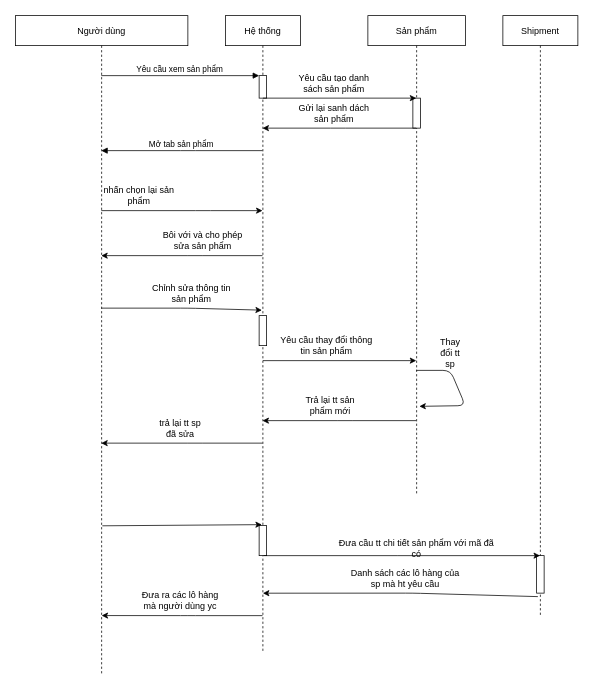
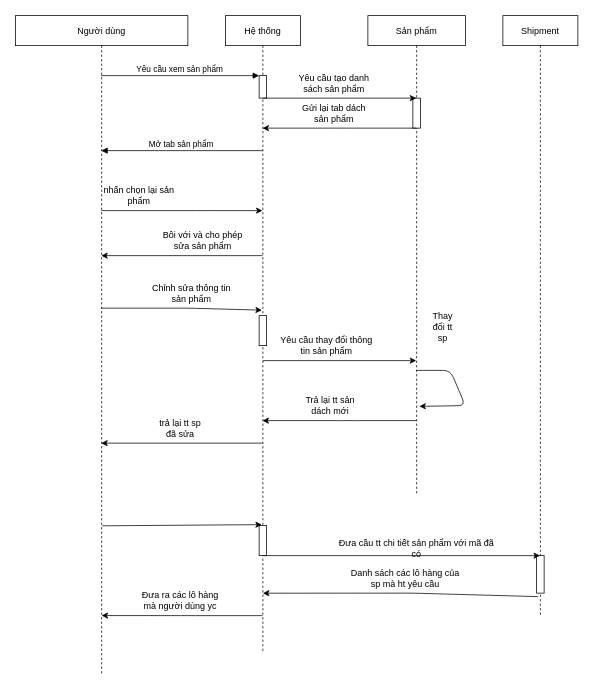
node "Gửi lại sanh dách sản phẩm": label "Gửi lại sanh dách sản phẩm" -> "Gửi lại tab dách sản phẩm"
node "Thay đổi tt sp": moved (450, 353) -> (443, 327)
node "Trả lại tt sản phẩm mới": label "Trả lại tt sản phẩm mới" -> "Trả lại tt sản dách mới"
